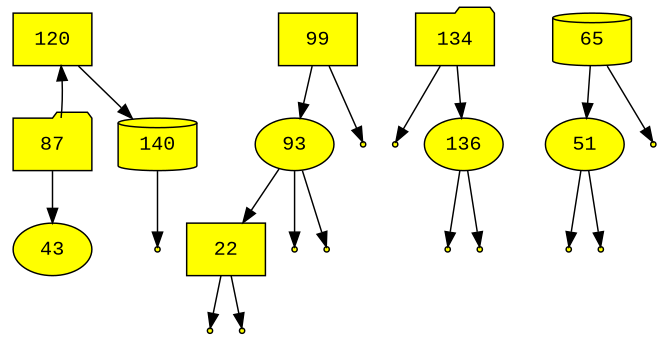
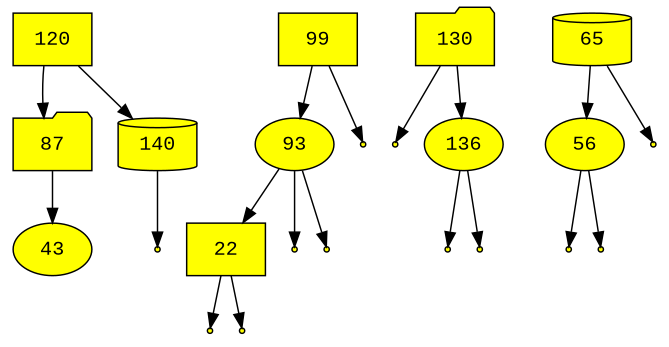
node "134": label "134" -> "130"
edge "87" -> "120": reversed
node "51": label "51" -> "56"
